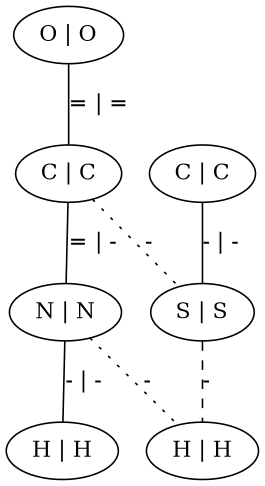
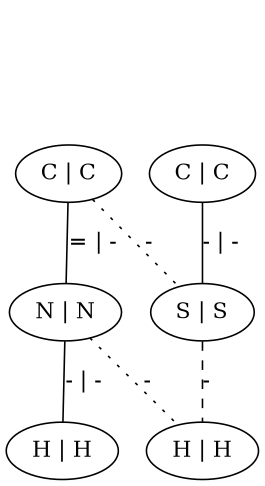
node "O | O": removed
